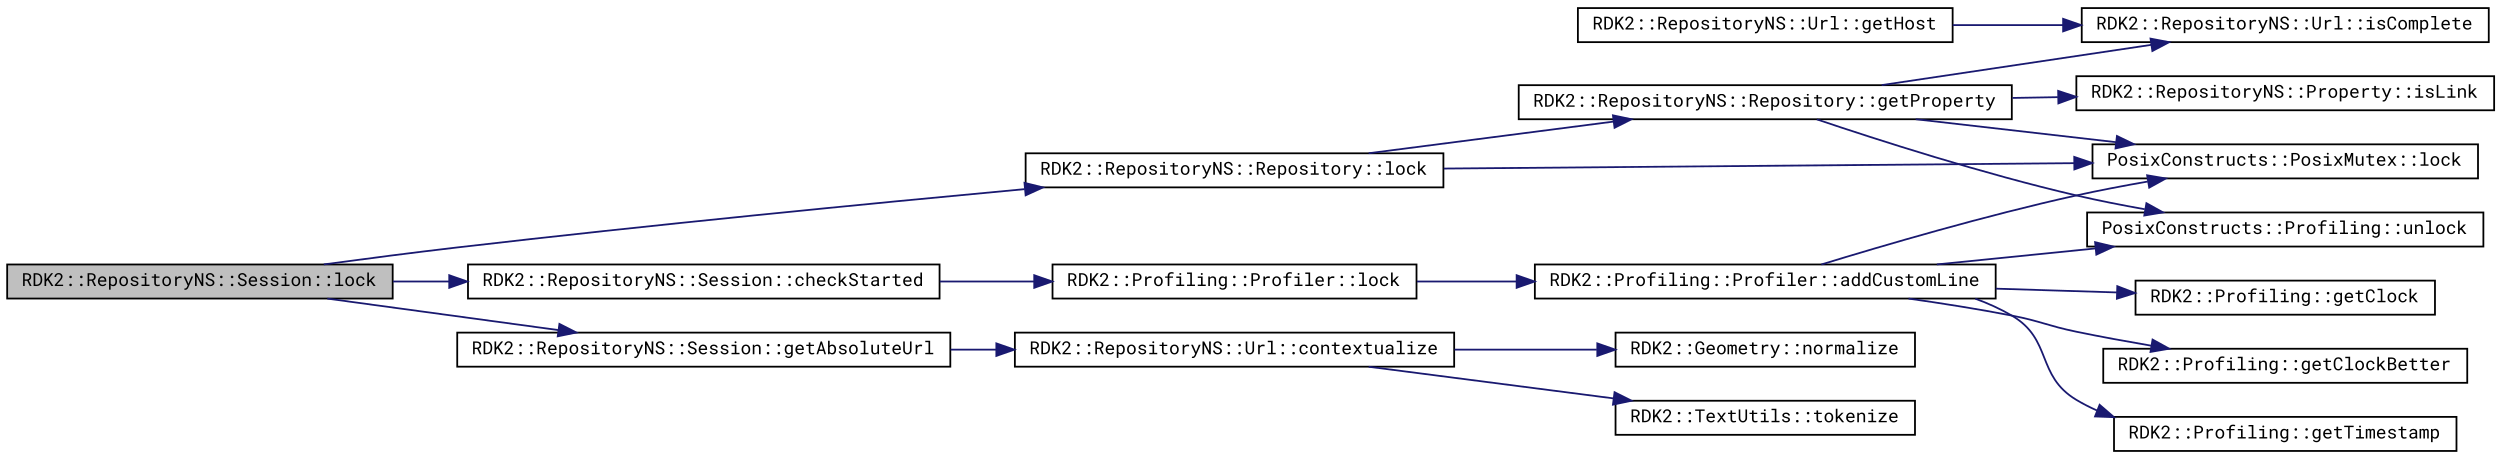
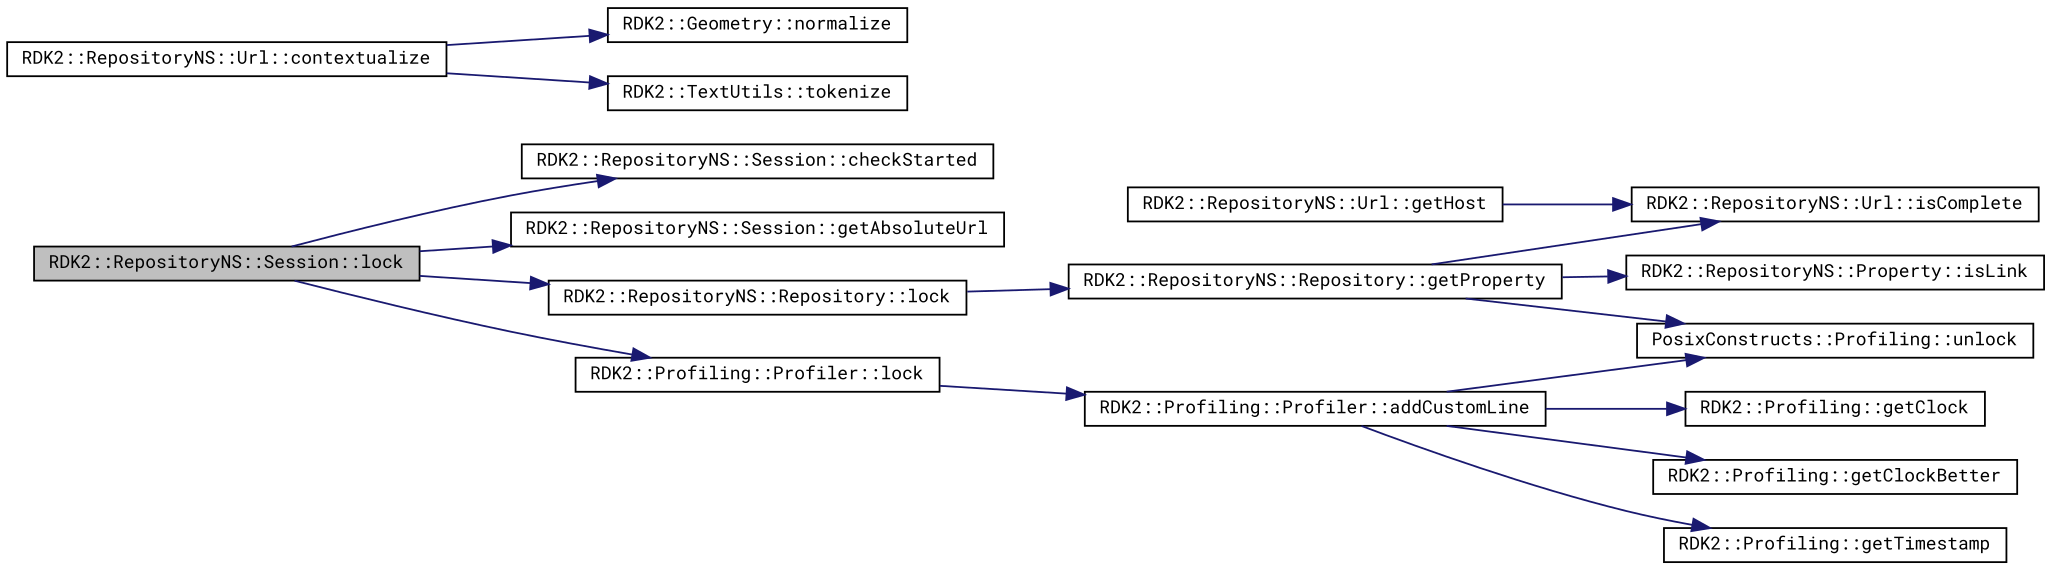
node "PosixConstructs::PosixMutex::lock": removed
edge "RDK2::RepositoryNS::Session::checkStarted" -> "RDK2::Profiling::Profiler::lock": now "RDK2::RepositoryNS::Session::lock" -> "RDK2::Profiling::Profiler::lock"
edge "RDK2::RepositoryNS::Session::getAbsoluteUrl" -> "RDK2::RepositoryNS::Url::contextualize": removed
